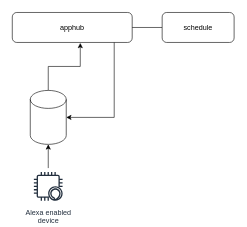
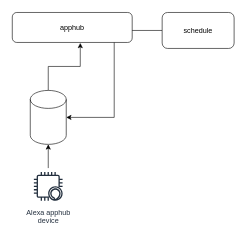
node "schedule": size 72x30 -> 72x36
node "Alexa enabled device": label "Alexa enabled device" -> "Alexa apphub device"
